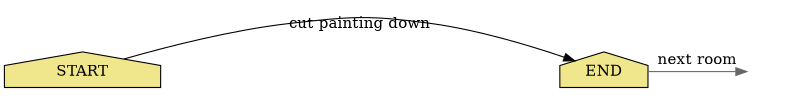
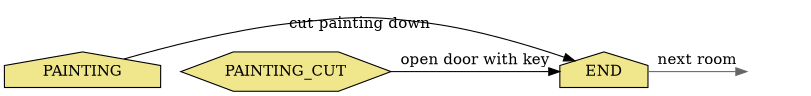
node "START": label "START" -> "PAINTING"
node "PAINTING_CUT": added
